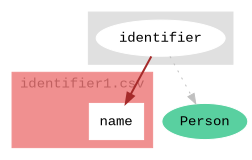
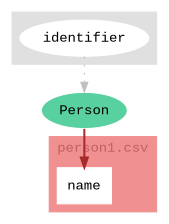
edge "identifier" -> "name": now "Person" -> "name"
cluster "identifier1.csv": label "identifier1.csv" -> "person1.csv"
